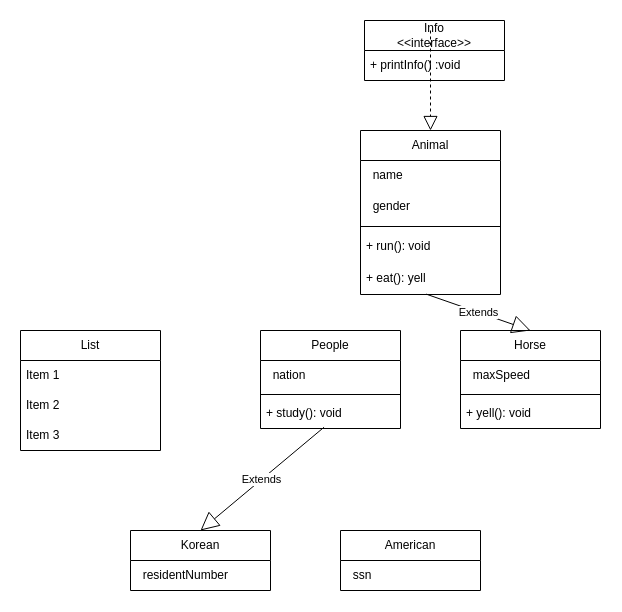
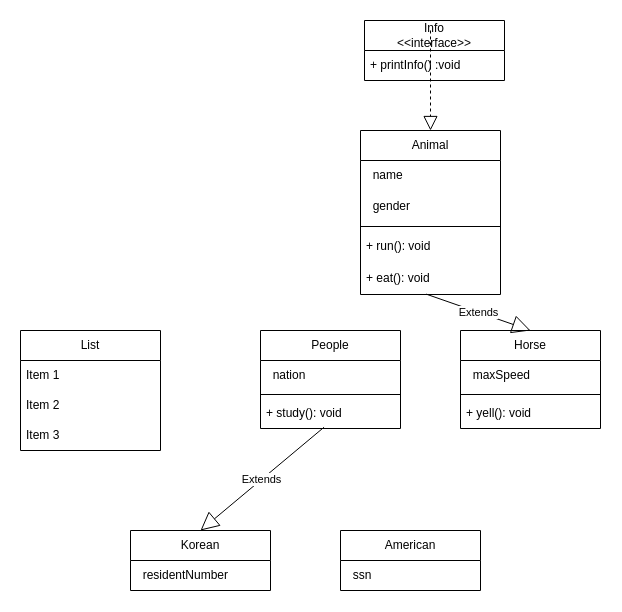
node "+ eat(): yell": label "+ eat(): yell" -> "+ eat(): void"
